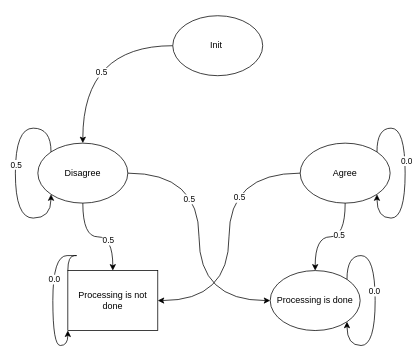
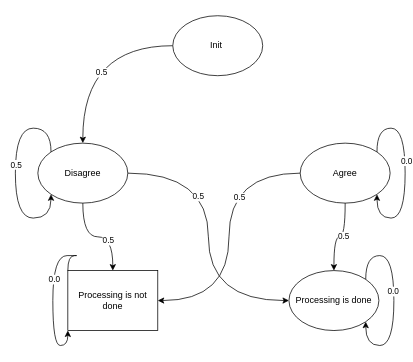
node "Processing is done": moved (315, 300) -> (334, 300)
